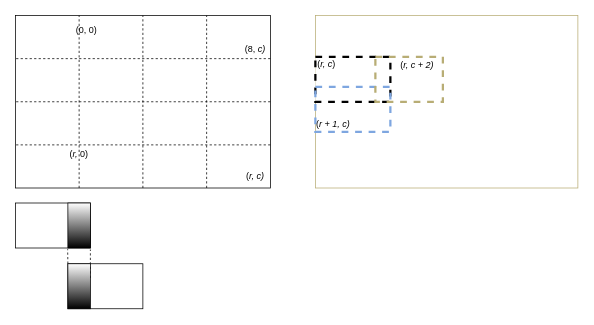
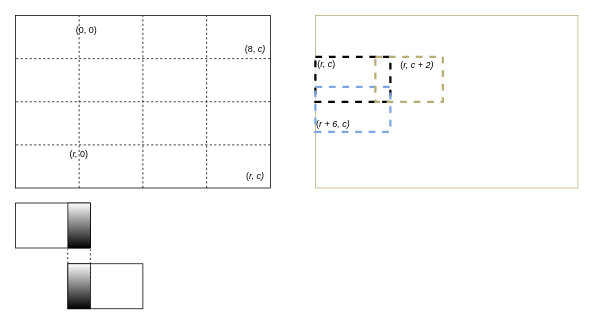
node "(r + 1, c)": label "(r + 1, c)" -> "(r + 6, c)"
